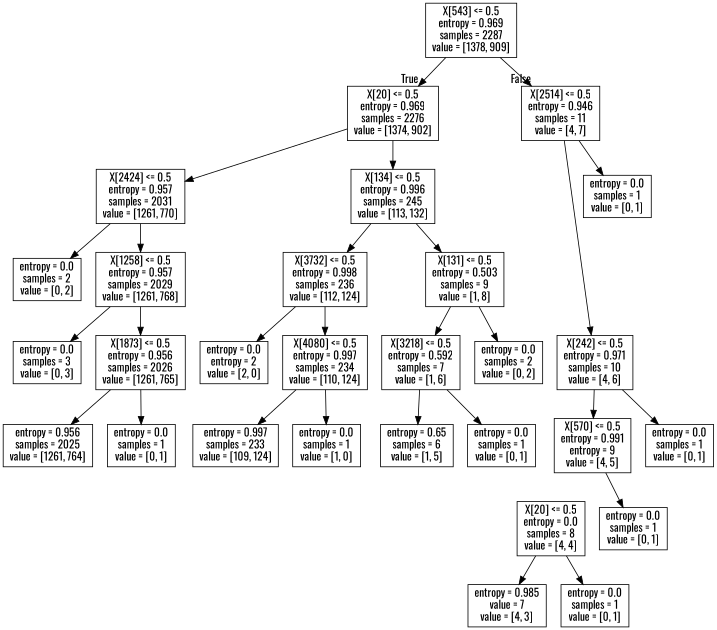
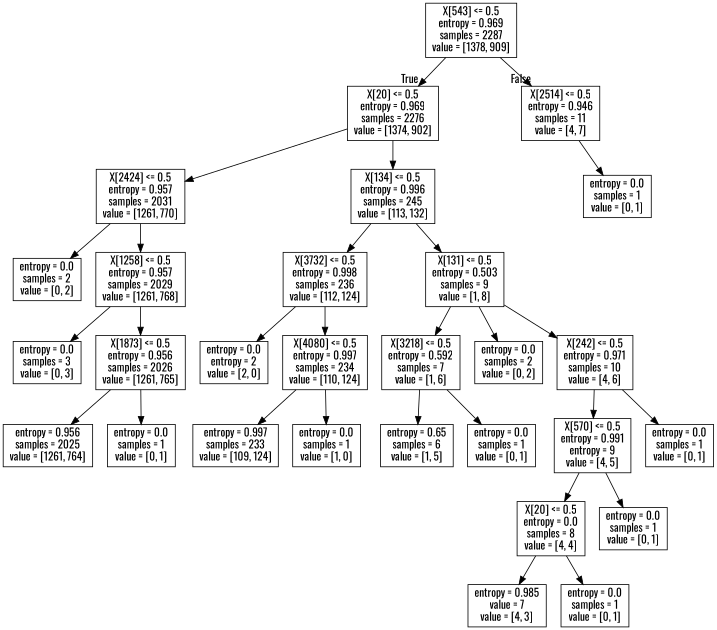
edge "X[2514] <= 0.5 entropy = 0.946 samples = 11 value = [4, 7]" -> "X[242] <= 0.5 entropy = 0.971 samples = 10 value = [4, 6]": now "X[131] <= 0.5 entropy = 0.503 samples = 9 value = [1, 8]" -> "X[242] <= 0.5 entropy = 0.971 samples = 10 value = [4, 6]"
edge "X[570] <= 0.5 entropy = 0.991 entropy = 9 value = [4, 5]" -> "X[20] <= 0.5 entropy = 0.0 samples = 8 value = [4, 4]": added
